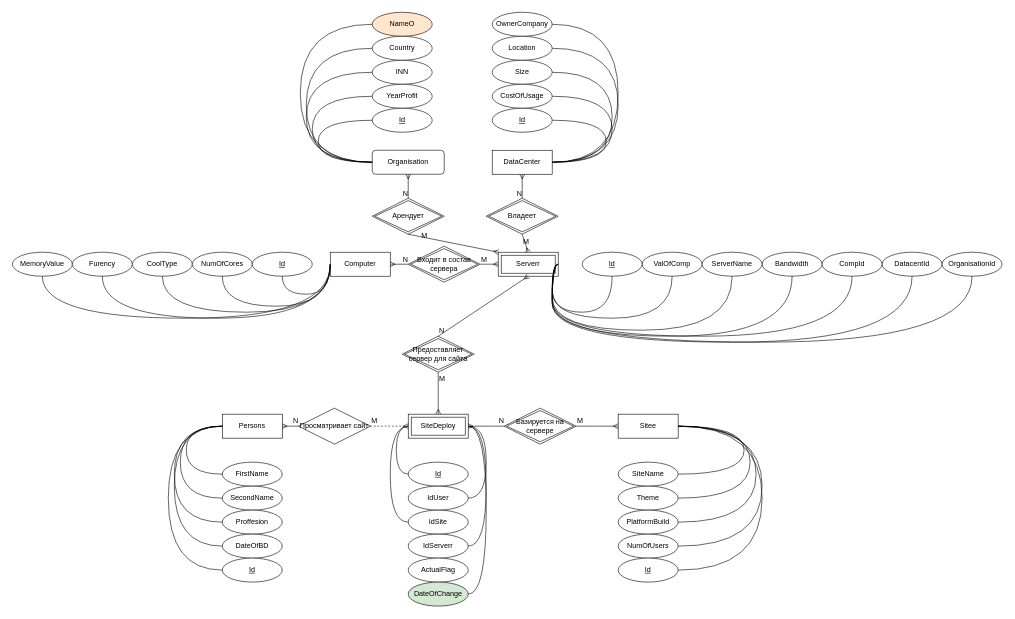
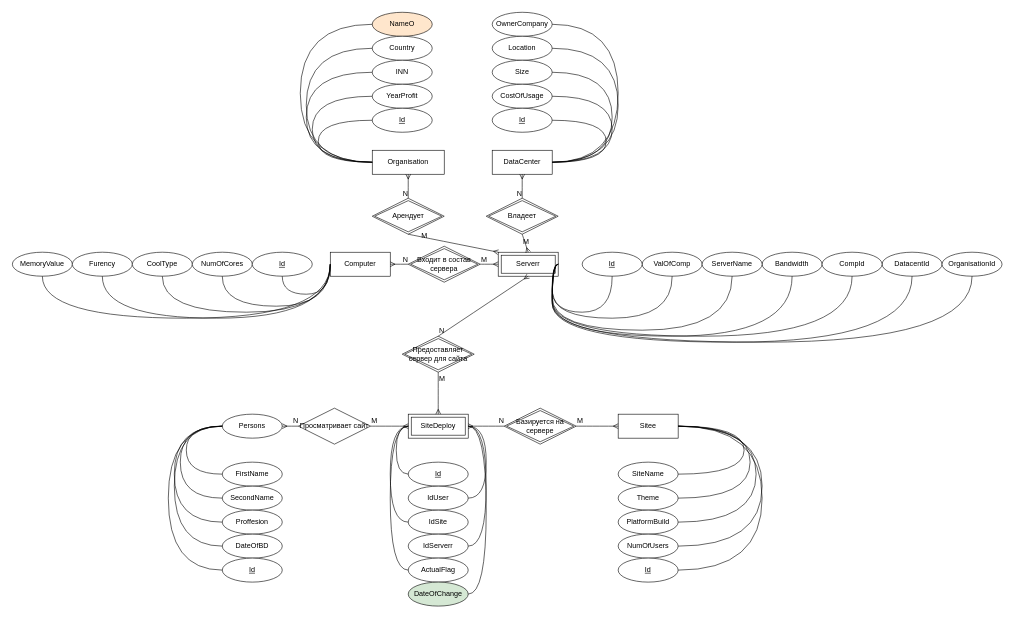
node "Organisation": shape rounded rectangle -> rectangle
node "Persons": shape rectangle -> ellipse
edge "Просматривает сайт" -> "SiteDeploy": style dashed -> solid
edge "SiteDeploy" -- "ActualFlag": added
